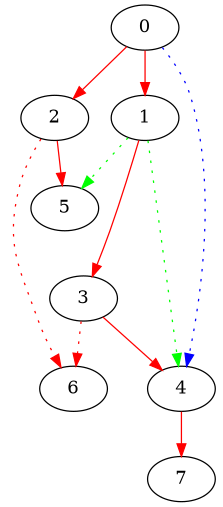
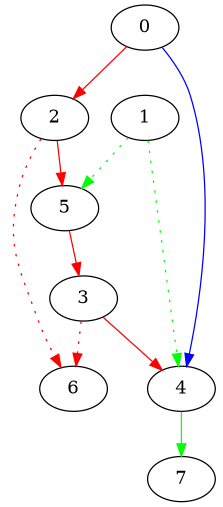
edge "0" -> "1": removed
edge "0" -> "4": style dotted -> solid
edge "1" -> "3": now "5" -> "3"
edge "4" -> "7": color red -> green
